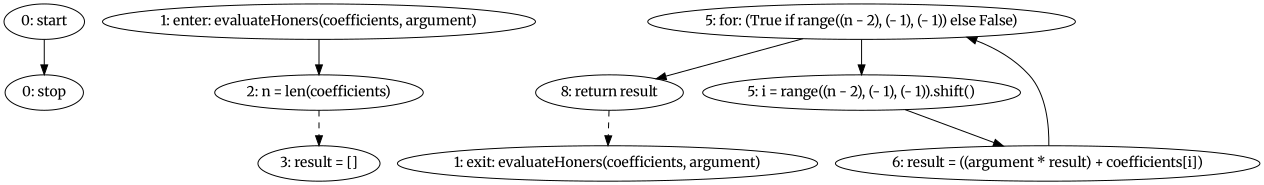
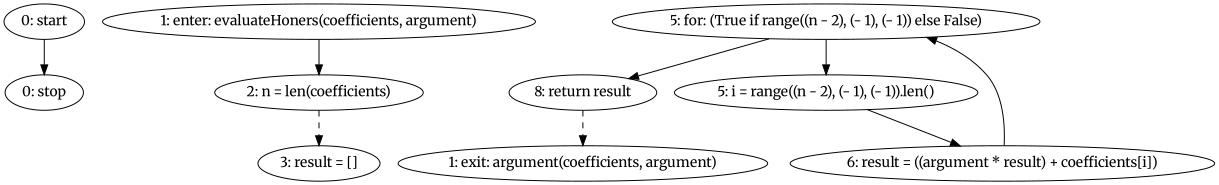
node "5: i = range((n - 2), (- 1), (- 1)).shift()": label "5: i = range((n - 2), (- 1), (- 1)).shift()" -> "5: i = range((n - 2), (- 1), (- 1)).len()"
node "1: exit: evaluateHoners(coefficients, argument)": label "1: exit: evaluateHoners(coefficients, argument)" -> "1: exit: argument(coefficients, argument)"
